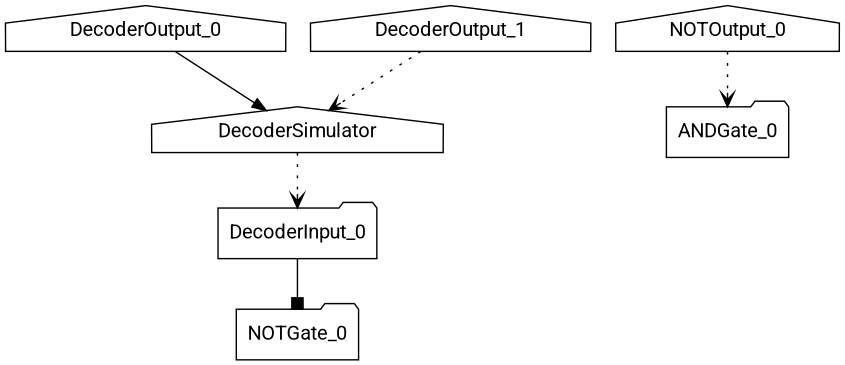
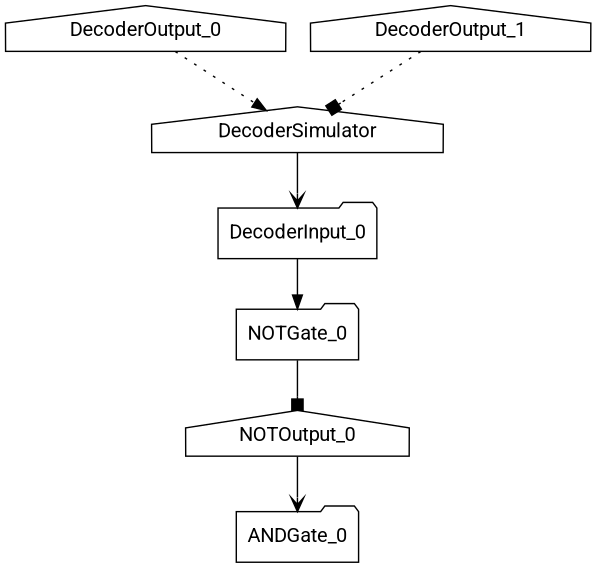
edge "NOTOutput_0" -> "ANDGate_0": style dotted -> solid
edge "DecoderOutput_0" -> "DecoderSimulator": style solid -> dotted
edge "DecoderOutput_1" -> "DecoderSimulator": arrowhead vee -> box
edge "DecoderSimulator" -> "DecoderInput_0": style dotted -> solid
edge "DecoderInput_0" -> "NOTGate_0": arrowhead box -> normal
edge "NOTGate_0" -> "NOTOutput_0": added
